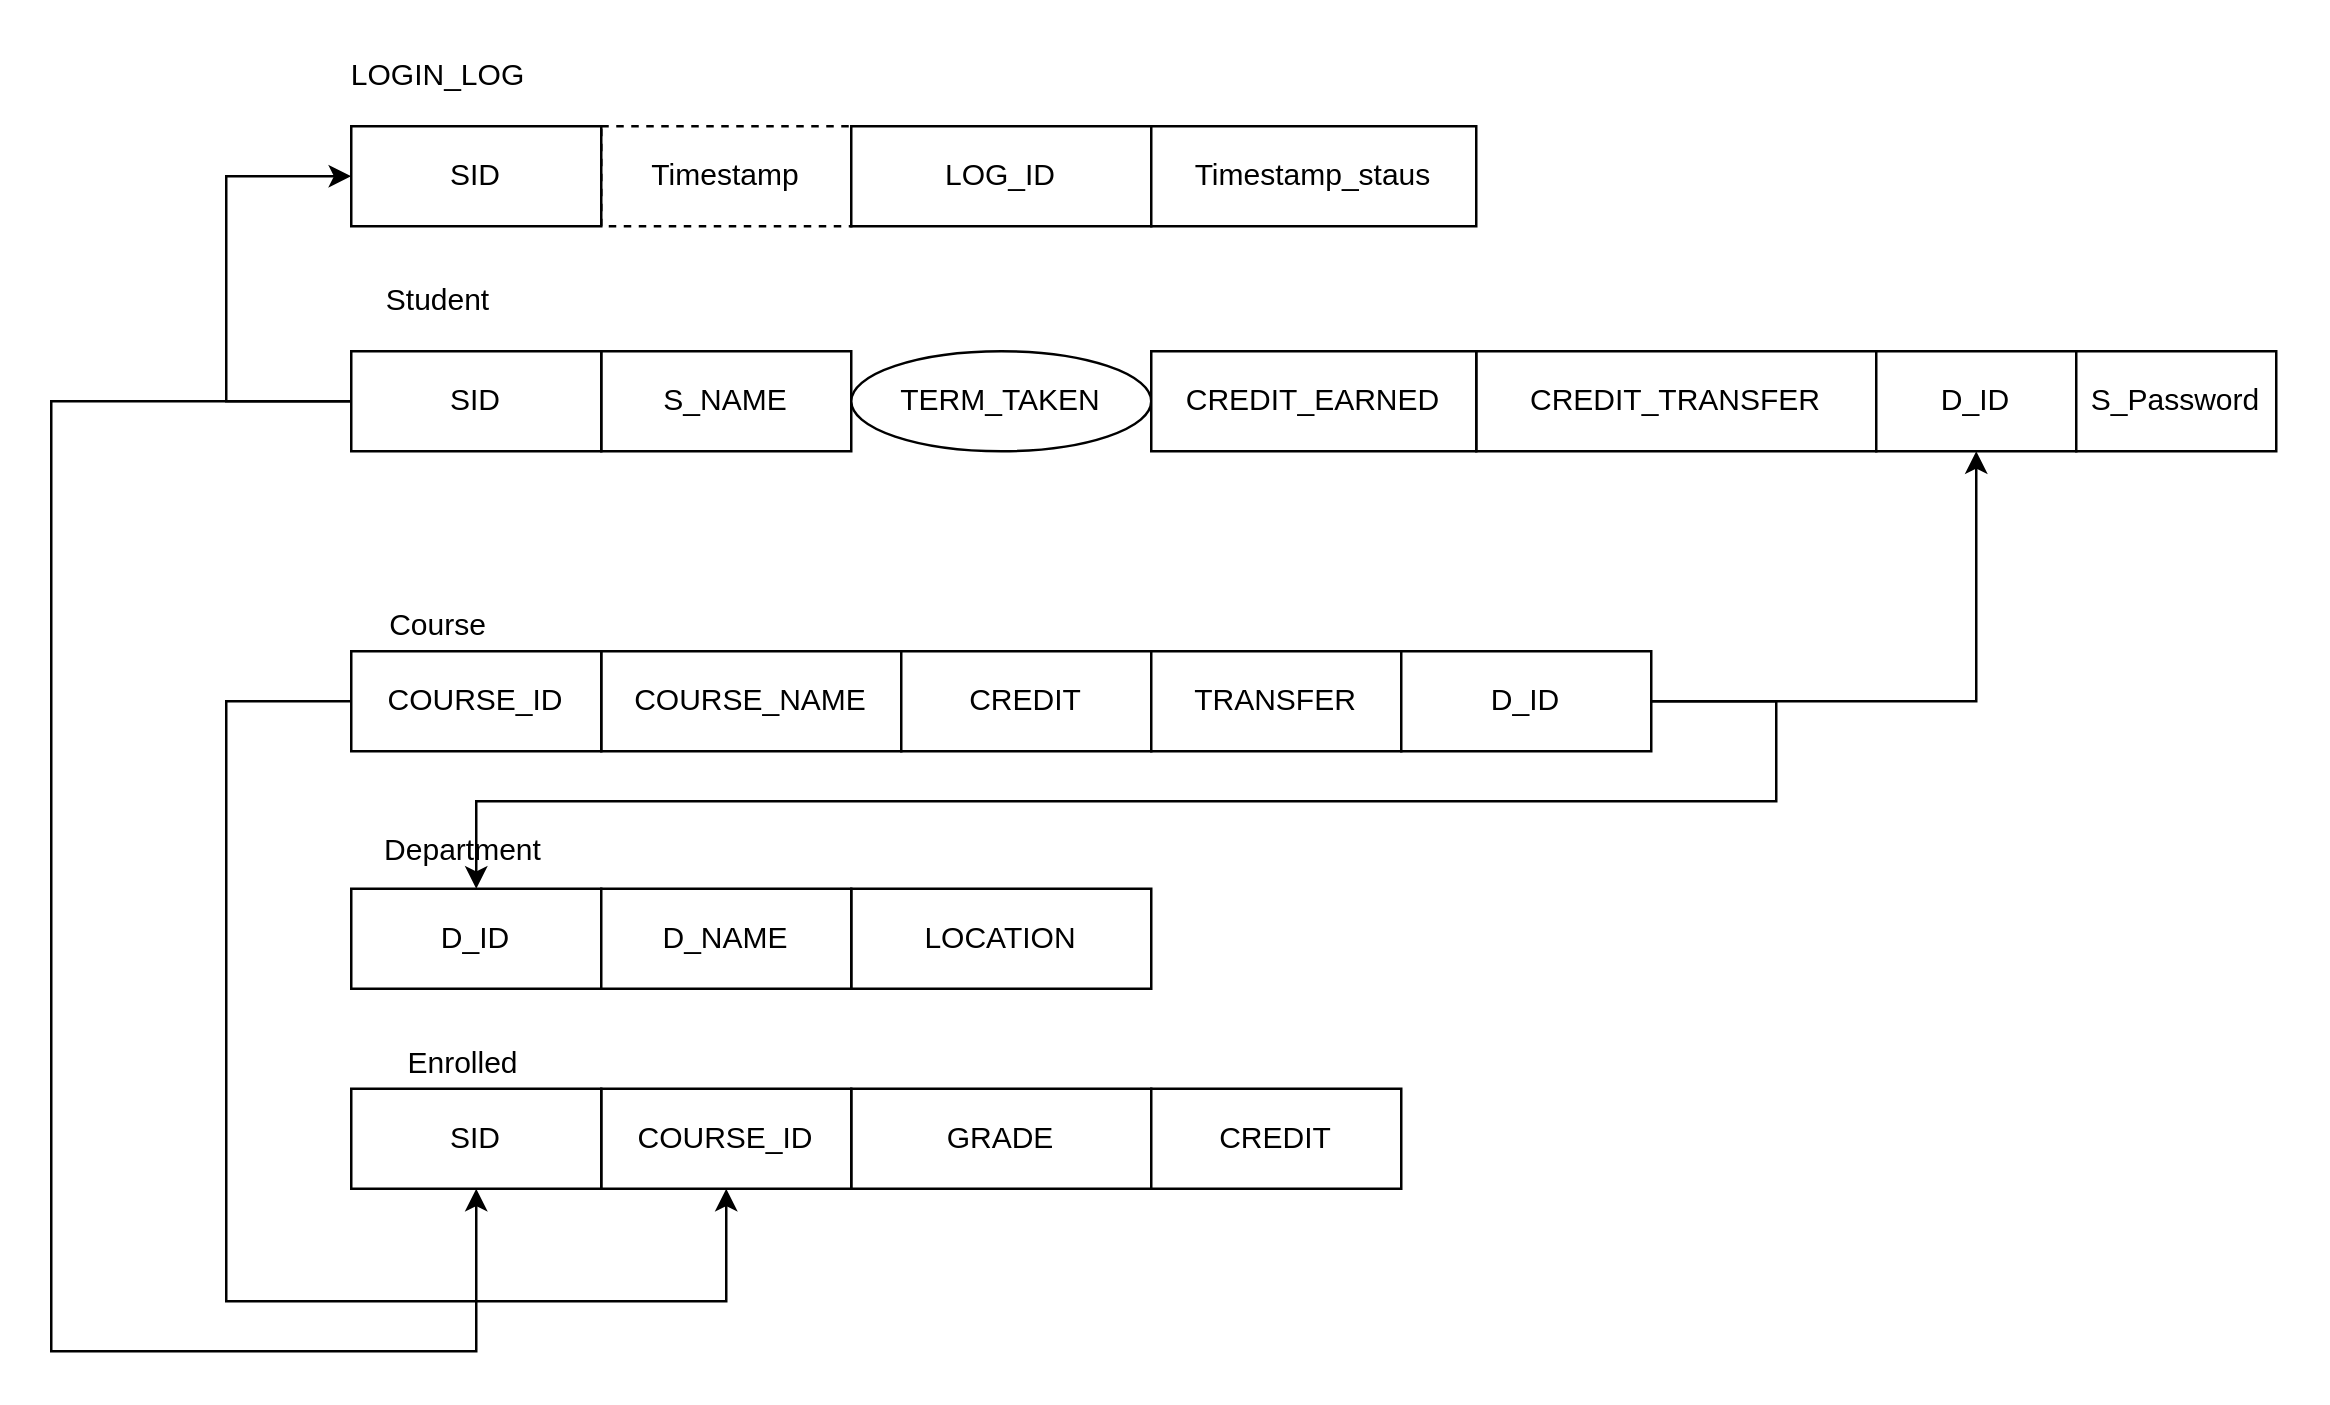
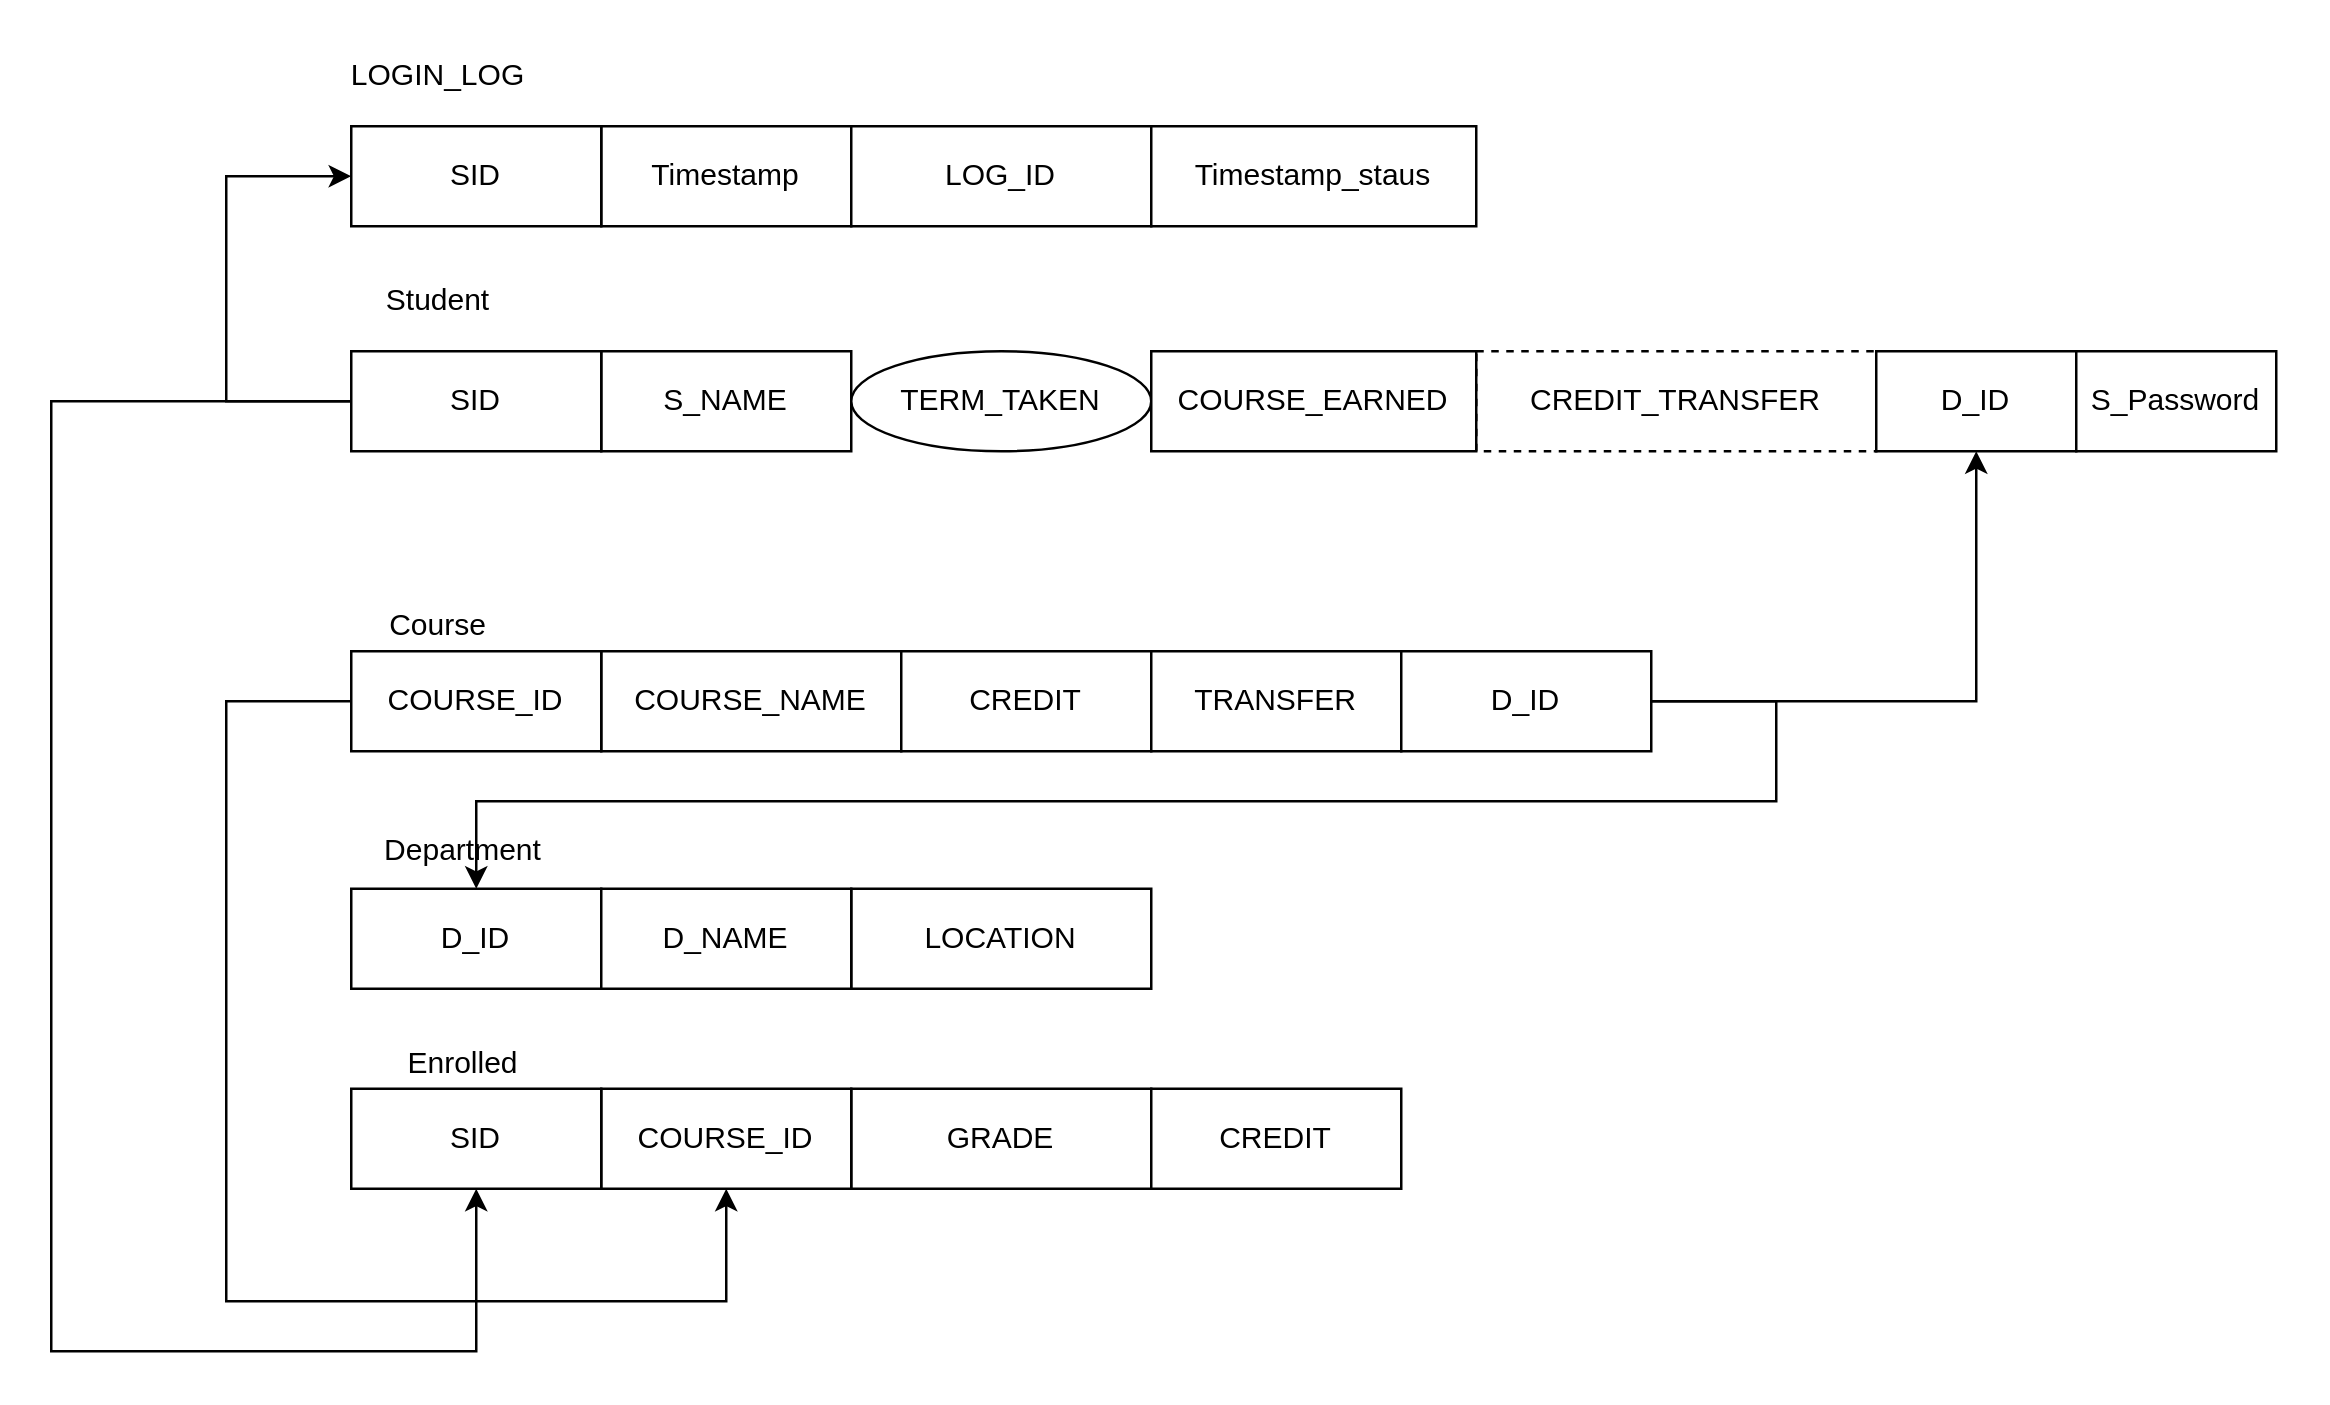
node "Timestamp": style dashed -> solid
node "CREDIT_EARNED": label "CREDIT_EARNED" -> "COURSE_EARNED"
node "CREDIT_TRANSFER": style solid -> dashed
